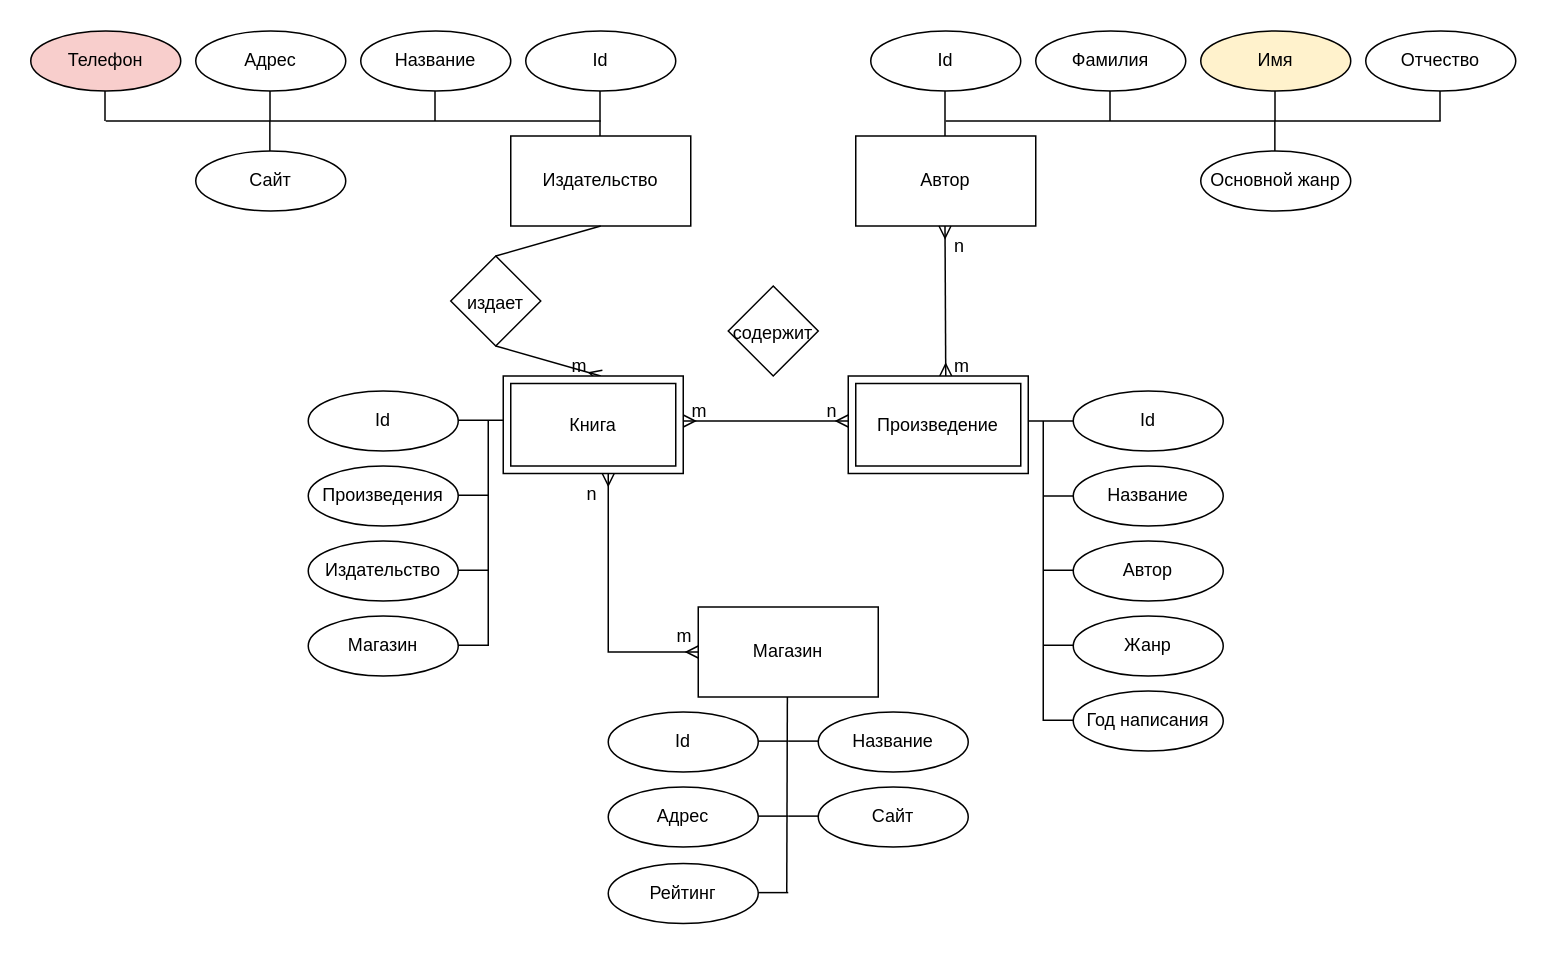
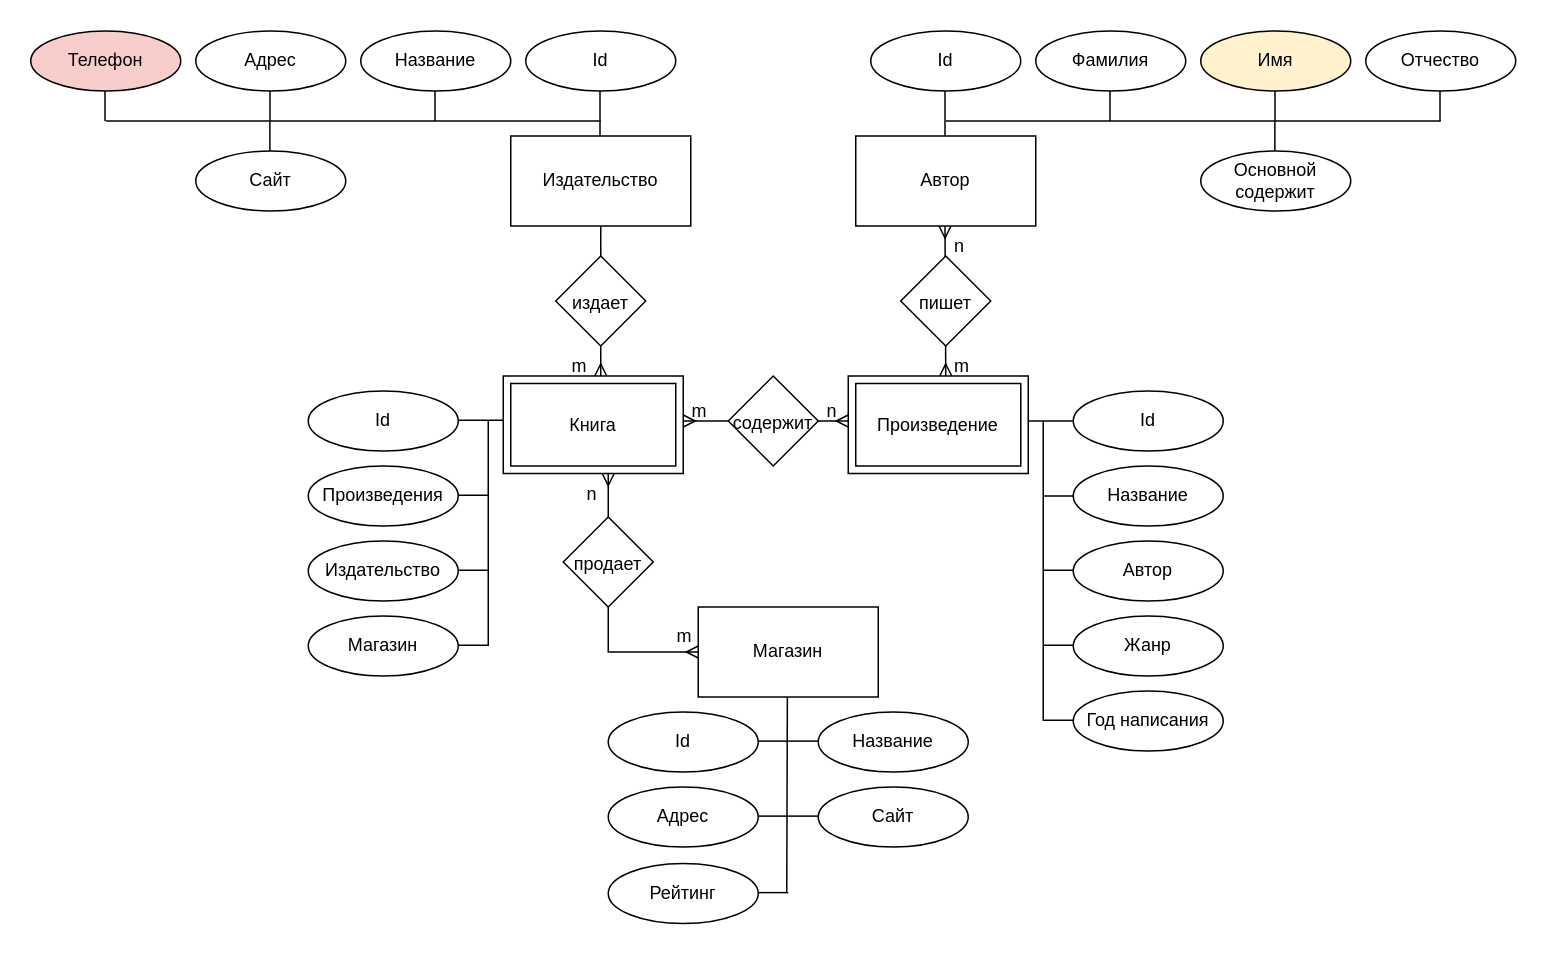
node "Основной жанр": label "Основной жанр" -> "Основной содержит"
node "издает": moved (496, 301) -> (601, 301)
node "пишет": added
node "содержит": moved (773, 331) -> (773, 421)
node "продает": added
